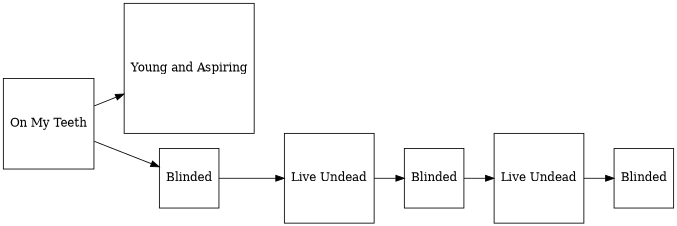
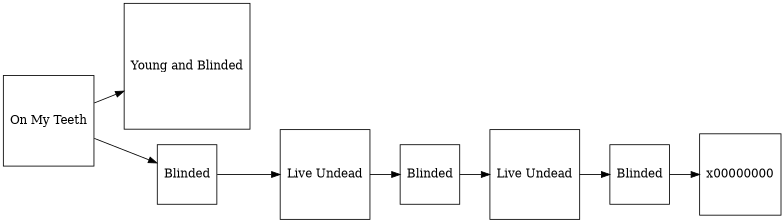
node "Young and Aspiring": label "Young and Aspiring" -> "Young and Blinded"
node "x00000000": added
